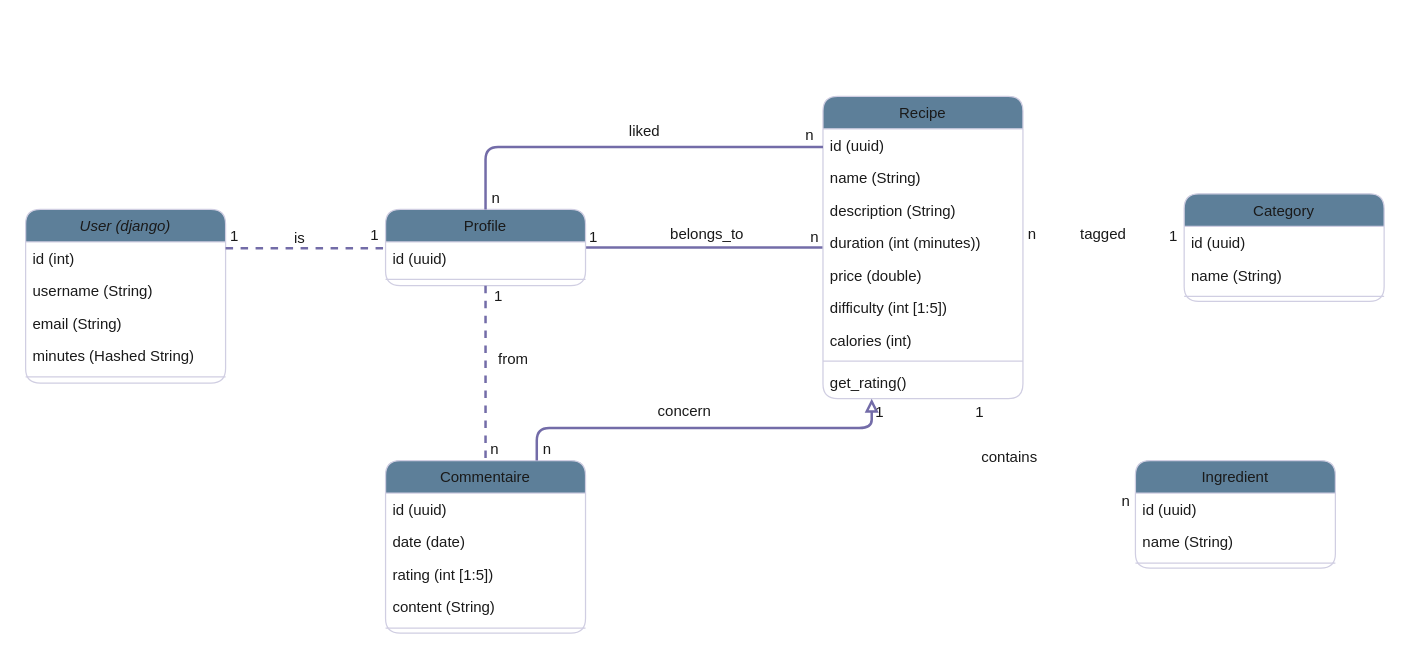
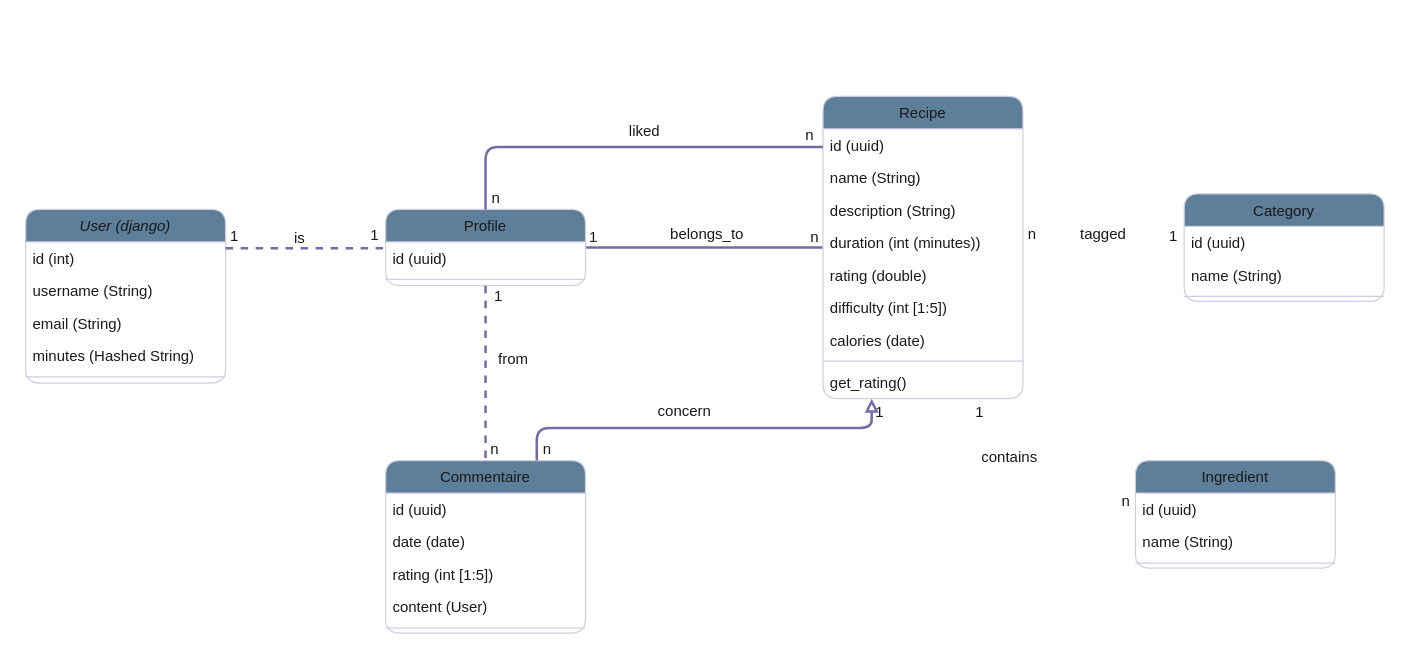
node "price (double)": label "price (double)" -> "rating (double)"
node "calories (int)": label "calories (int)" -> "calories (date)"
node "content (String)": label "content (String)" -> "content (User)"
